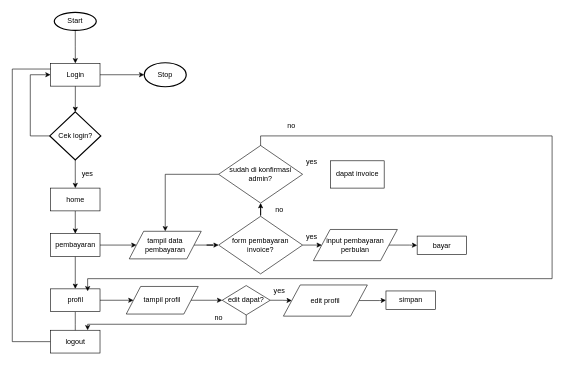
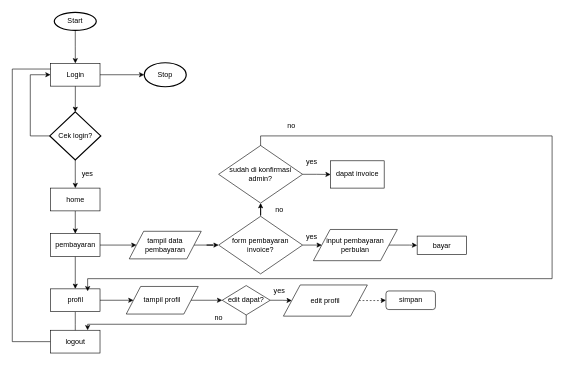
edge "sudah di konfirmasi admin?" -> "tampil data pembayaran": now "sudah di konfirmasi admin?" -> "dapat invoice"
node "simpan": shape rectangle -> rounded rectangle
edge "edit profil" -> "simpan": style solid -> dashed
